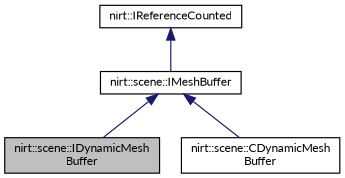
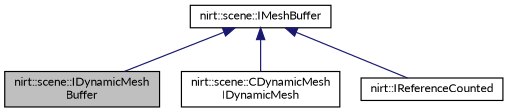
edge "nirt::scene::IMeshBuffer" -> "nirt::IReferenceCounted": reversed
node "nirt::scene::CDynamicMesh Buffer": label "nirt::scene::CDynamicMesh Buffer" -> "nirt::scene::CDynamicMesh IDynamicMesh"
